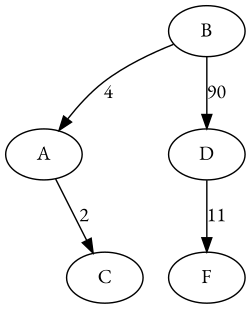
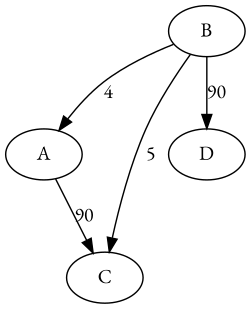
edge "B" -> "C": added, label "5"
edge "A" -> "C": label "2" -> "90"
node "F": removed
